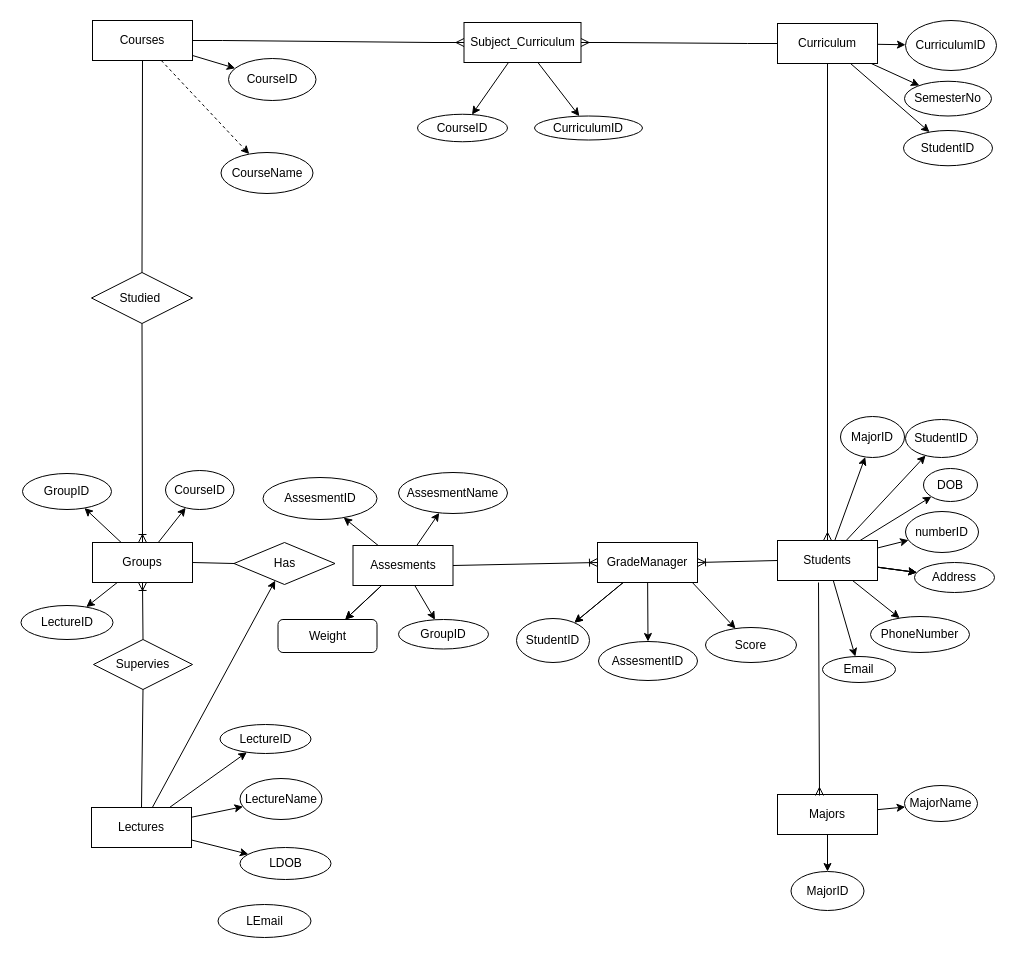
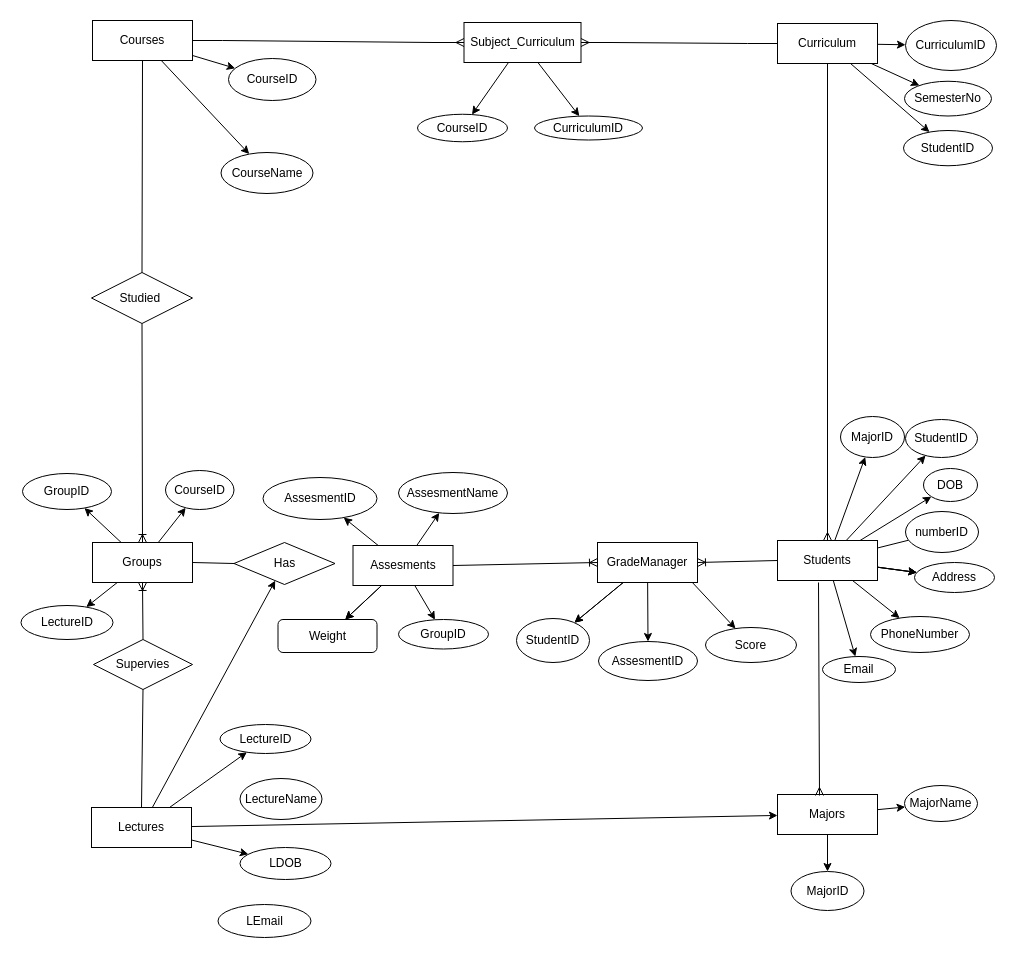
edge "Courses" -> "CourseName": style dashed -> solid
edge "Students" -> "numberID": arrowhead classic -> none
edge "Lectures" -> "LectureName": now "Lectures" -> "Majors"
